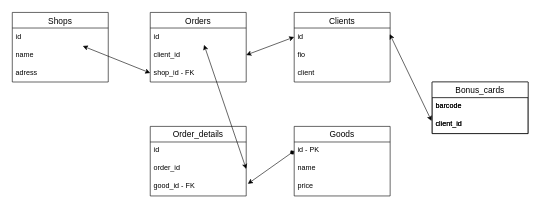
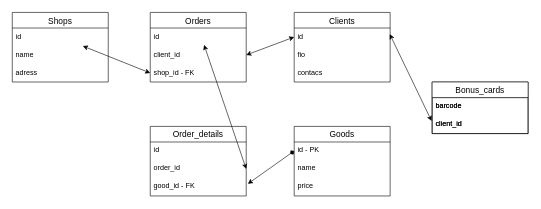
node "client": label "client" -> "contacs"
